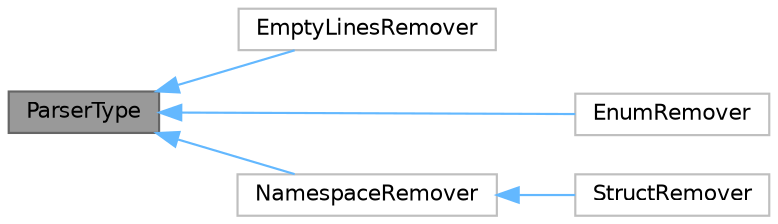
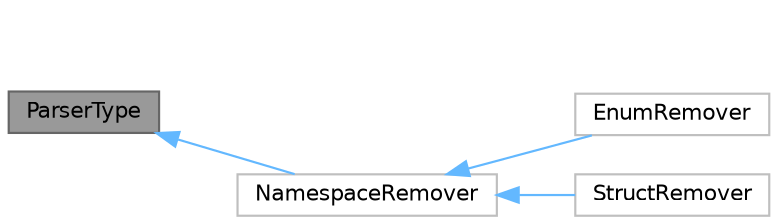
node "EmptyLinesRemover": removed
edge "EnumRemover" -> "ParserType": now "EnumRemover" -> "NamespaceRemover"
